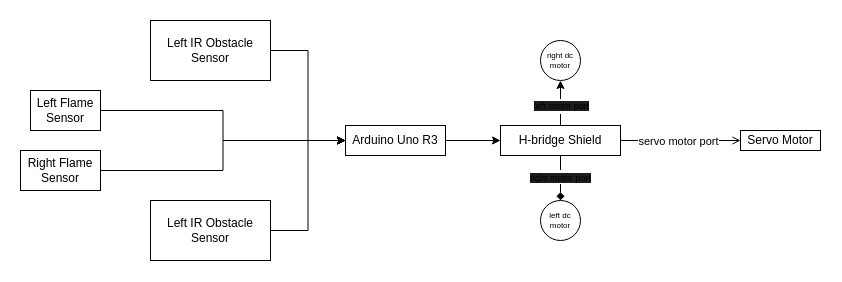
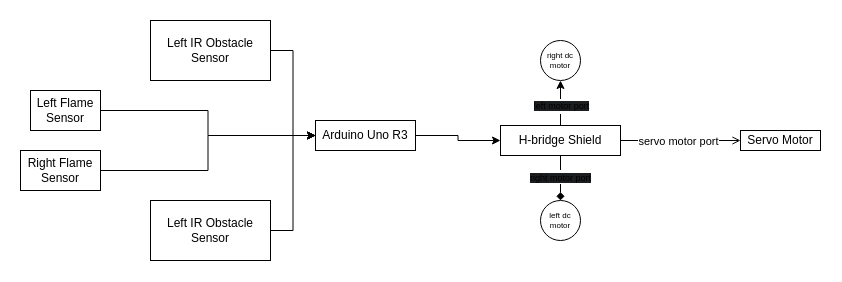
node "Arduino Uno R3": moved (396, 141) -> (366, 136)
